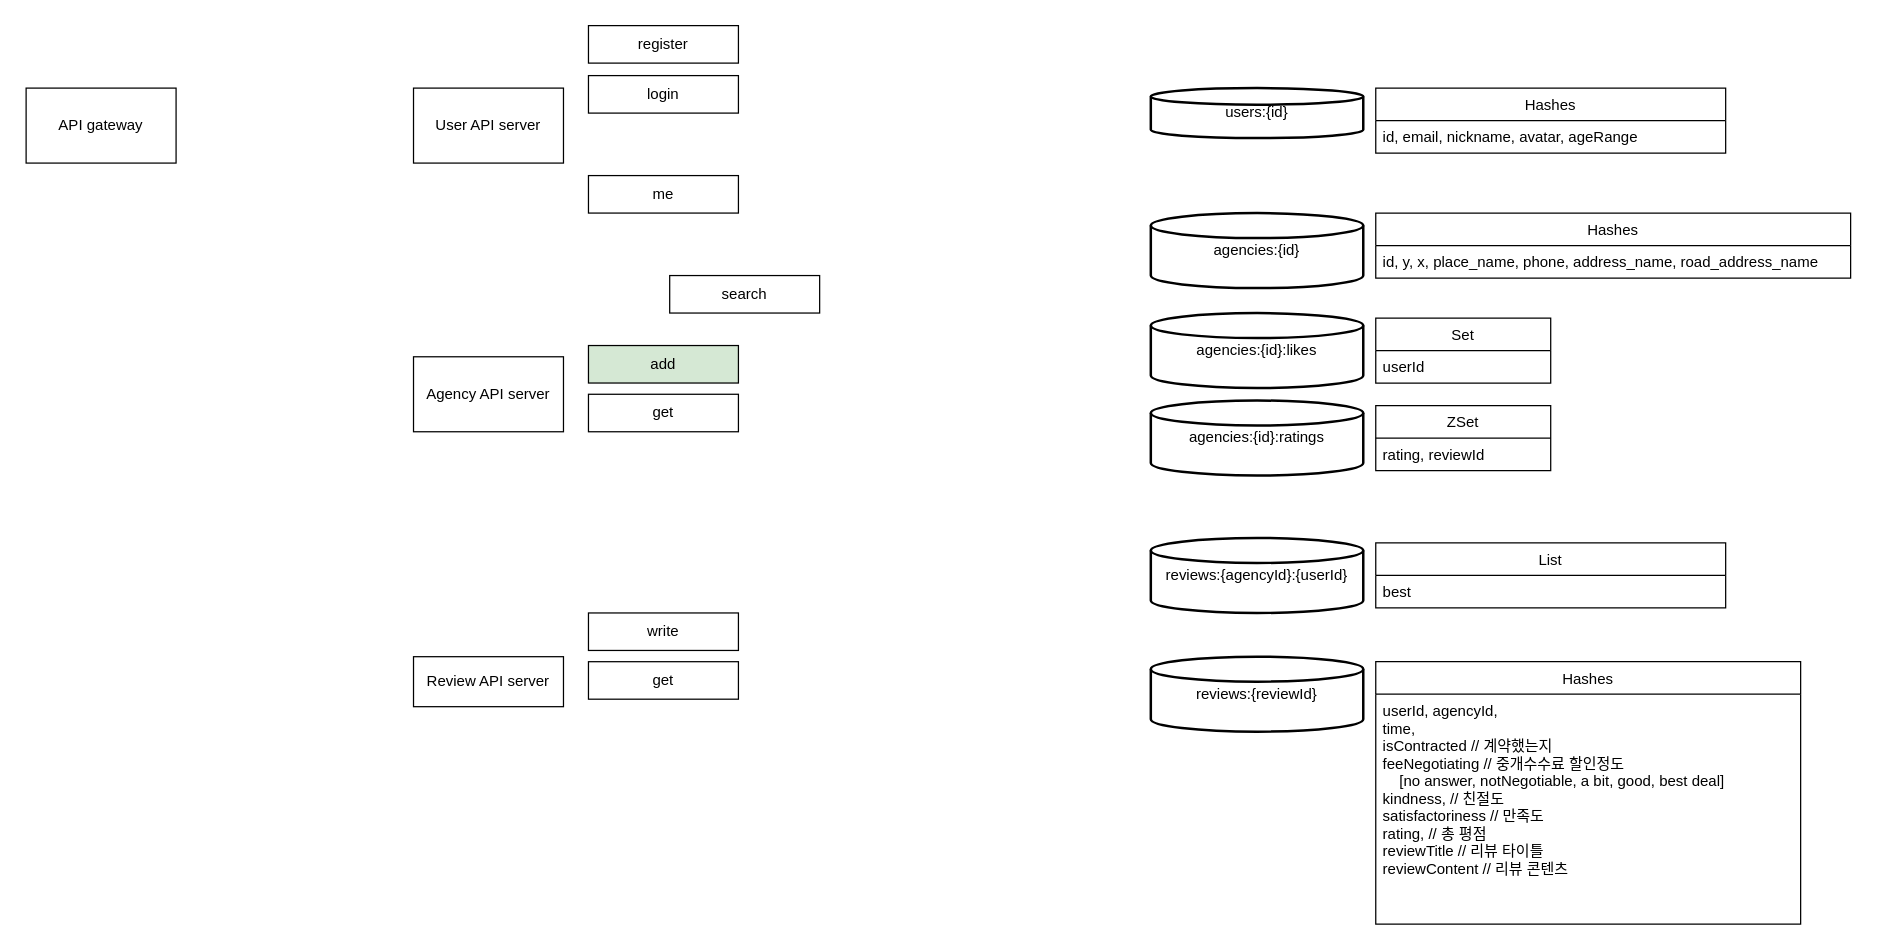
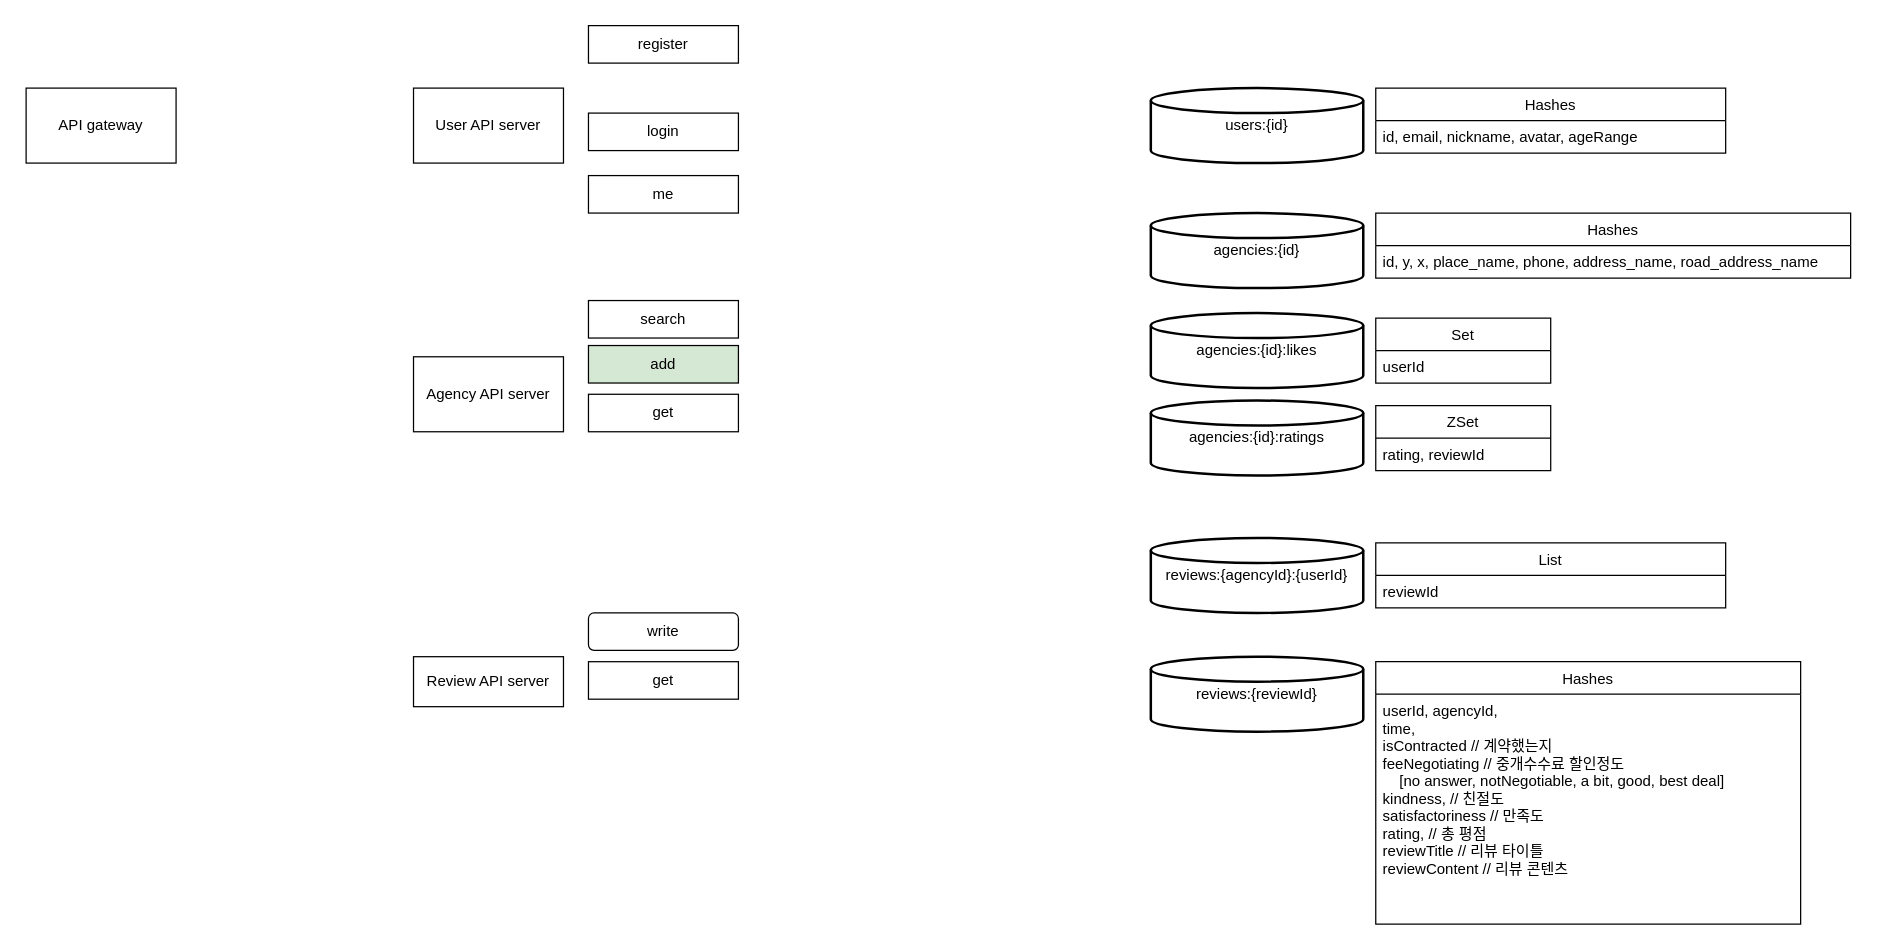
node "login": moved (663, 94) -> (663, 132)
node "users:{id}": size 213x50 -> 213x75
node "search": moved (744, 294) -> (663, 319)
node "best": label "best" -> "reviewId"
node "write": shape rectangle -> rounded rectangle
